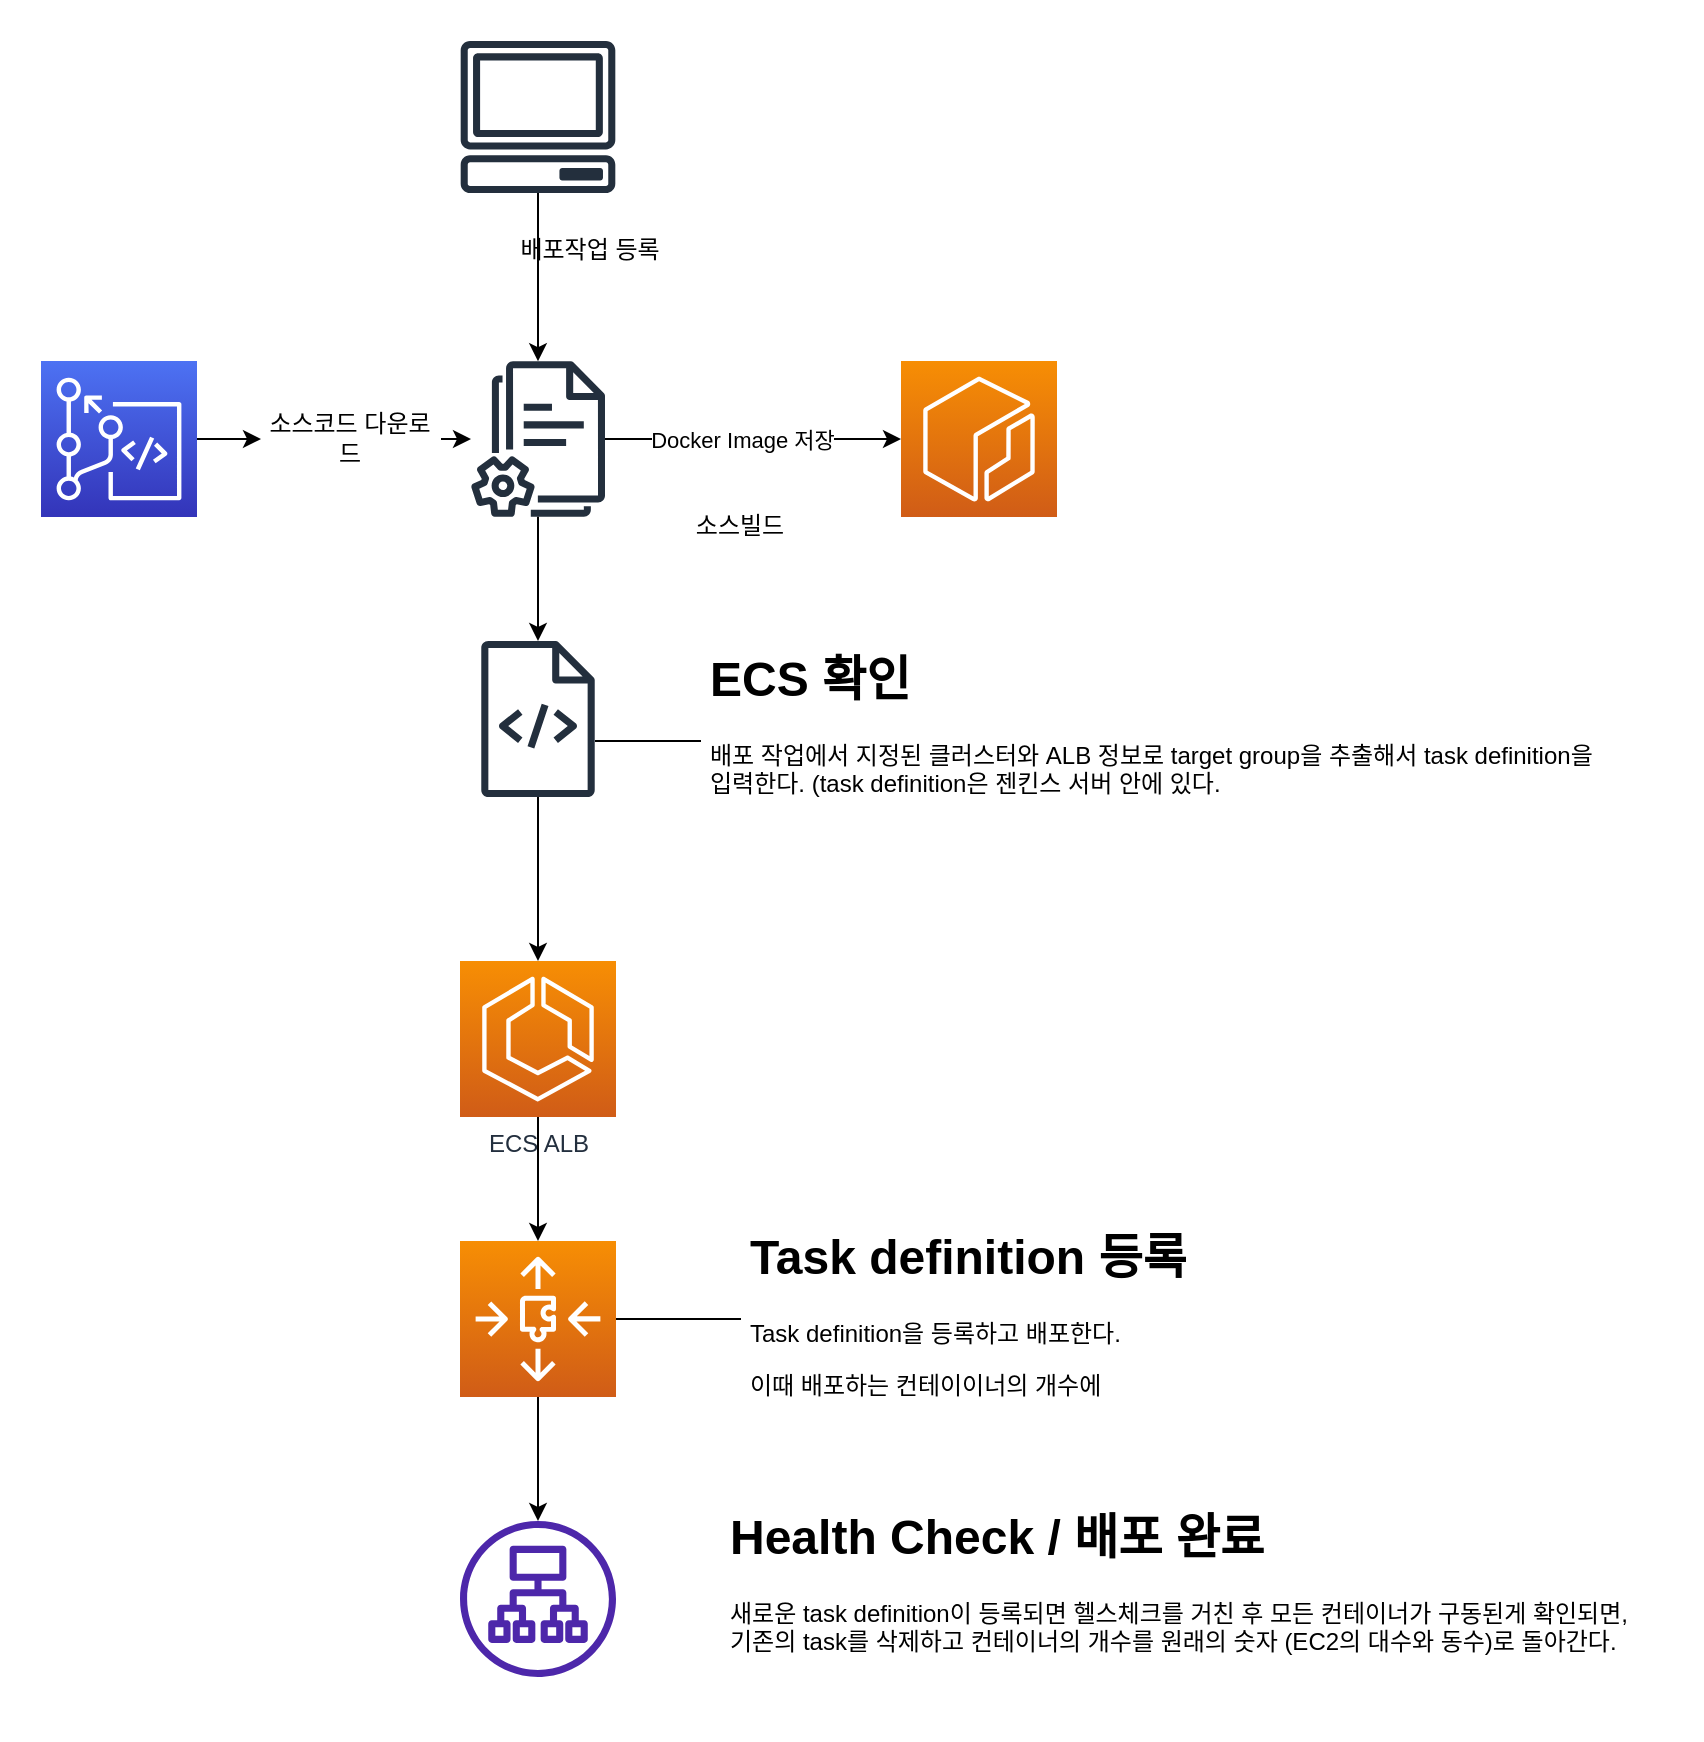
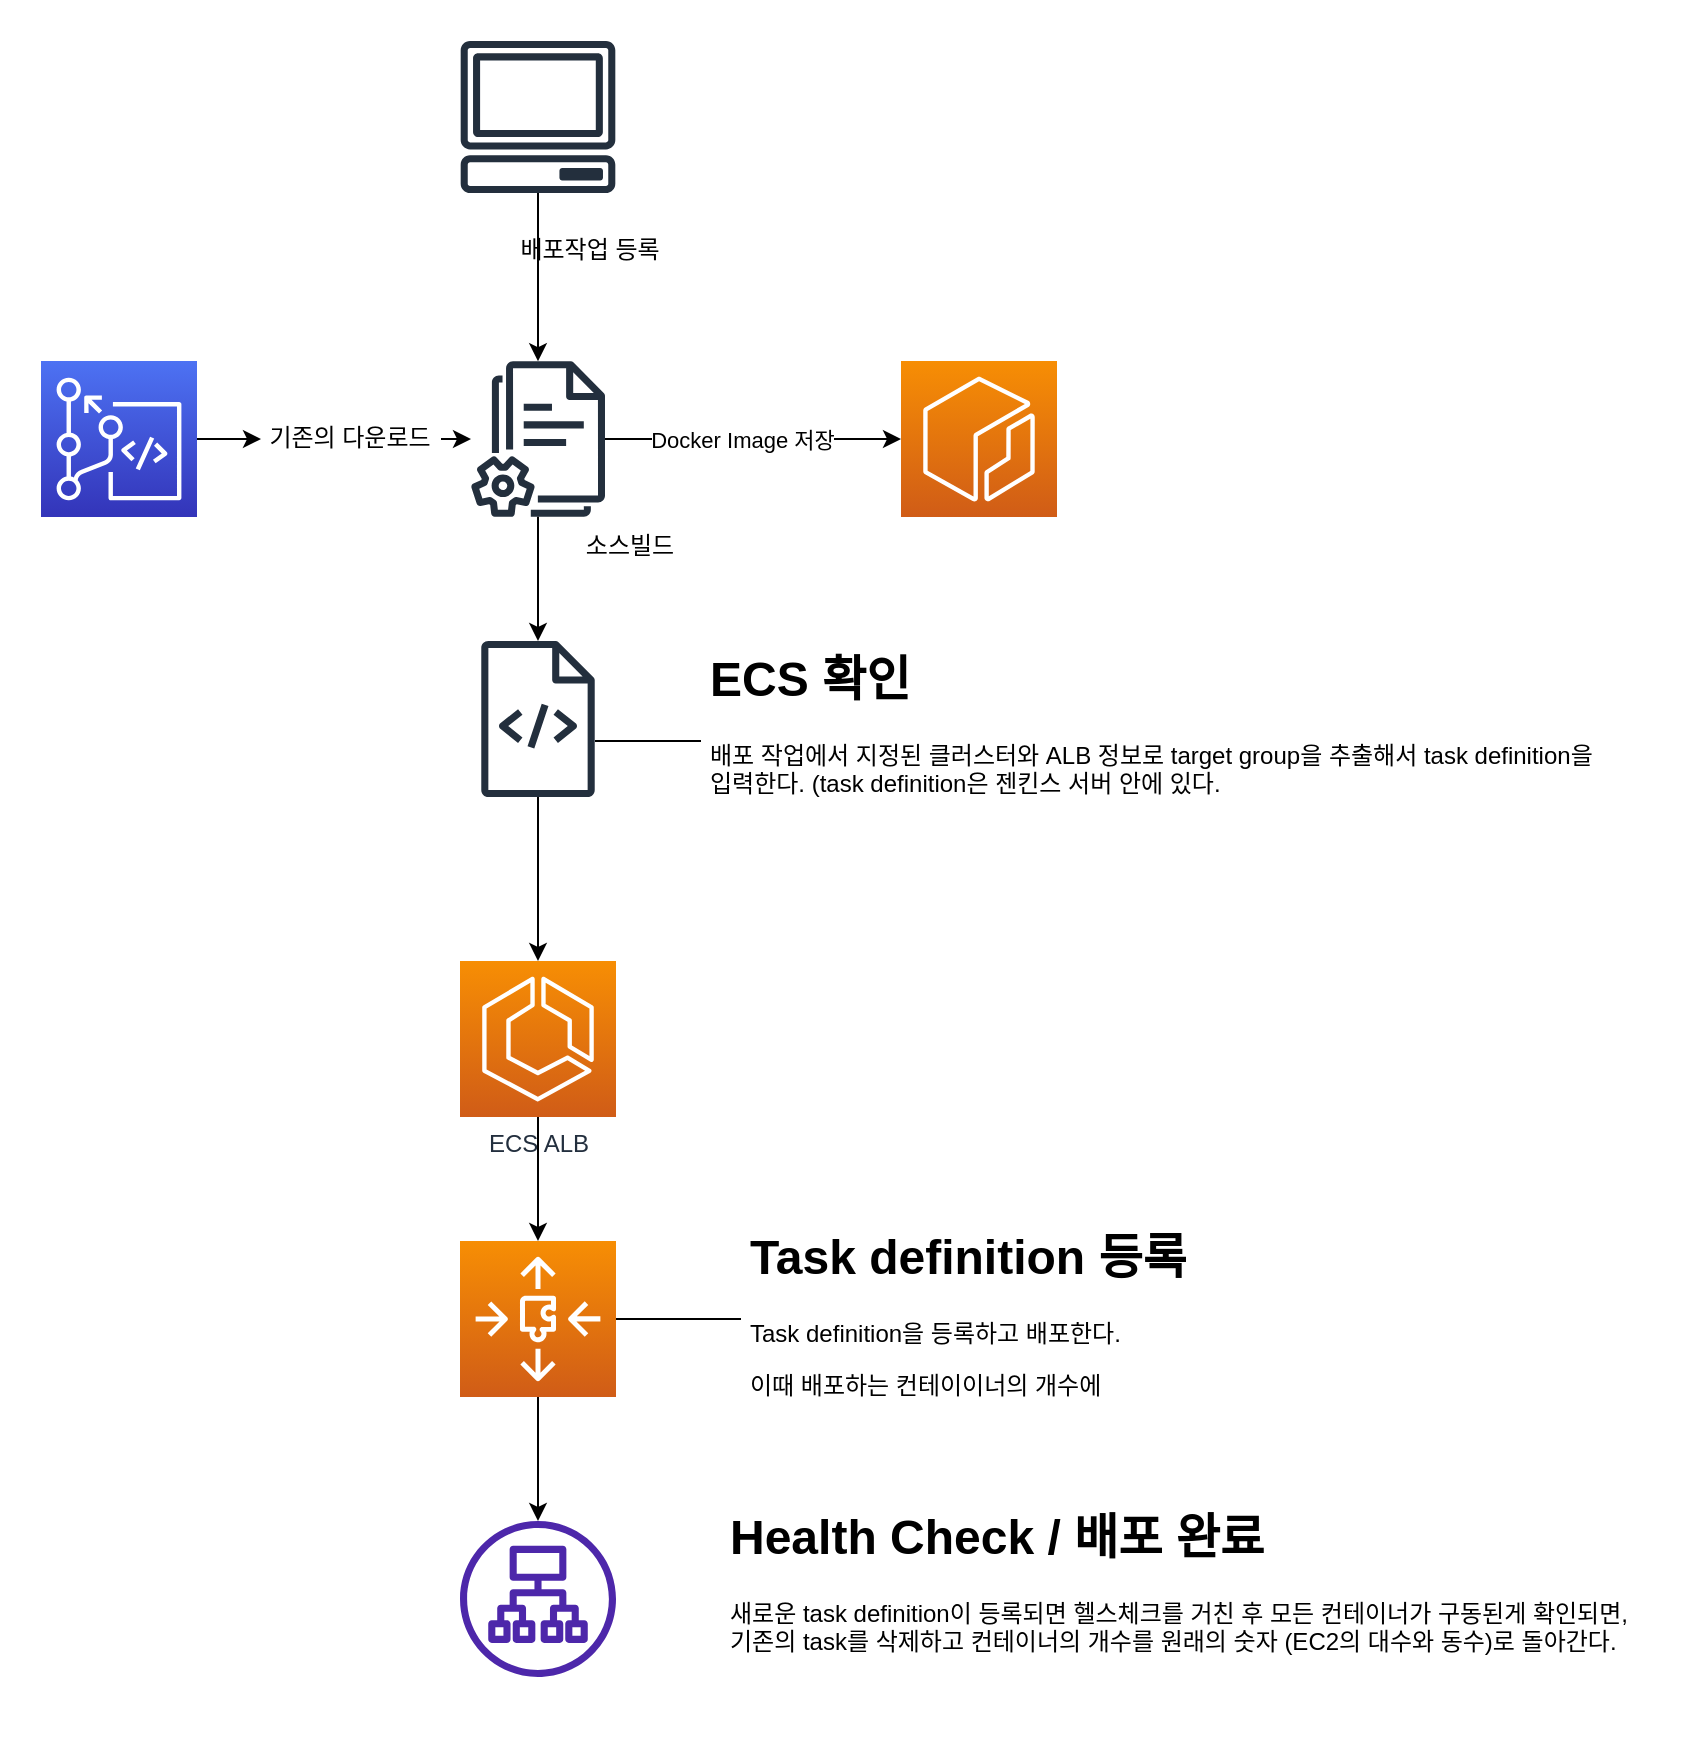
node "소스코드 다운로드": label "소스코드 다운로드" -> "기존의 다운로드"
node "소스빌드": moved (741, 527) -> (631, 547)
